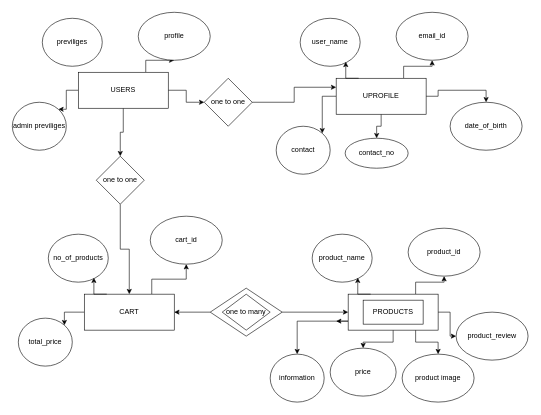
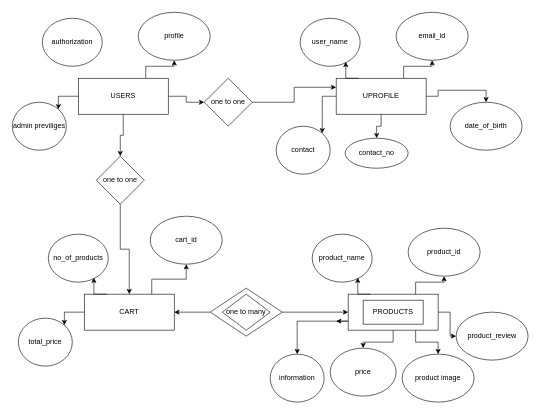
node "previliges": label "previliges" -> "authorization"
node "USERS": moved (123, 90) -> (123, 96)
